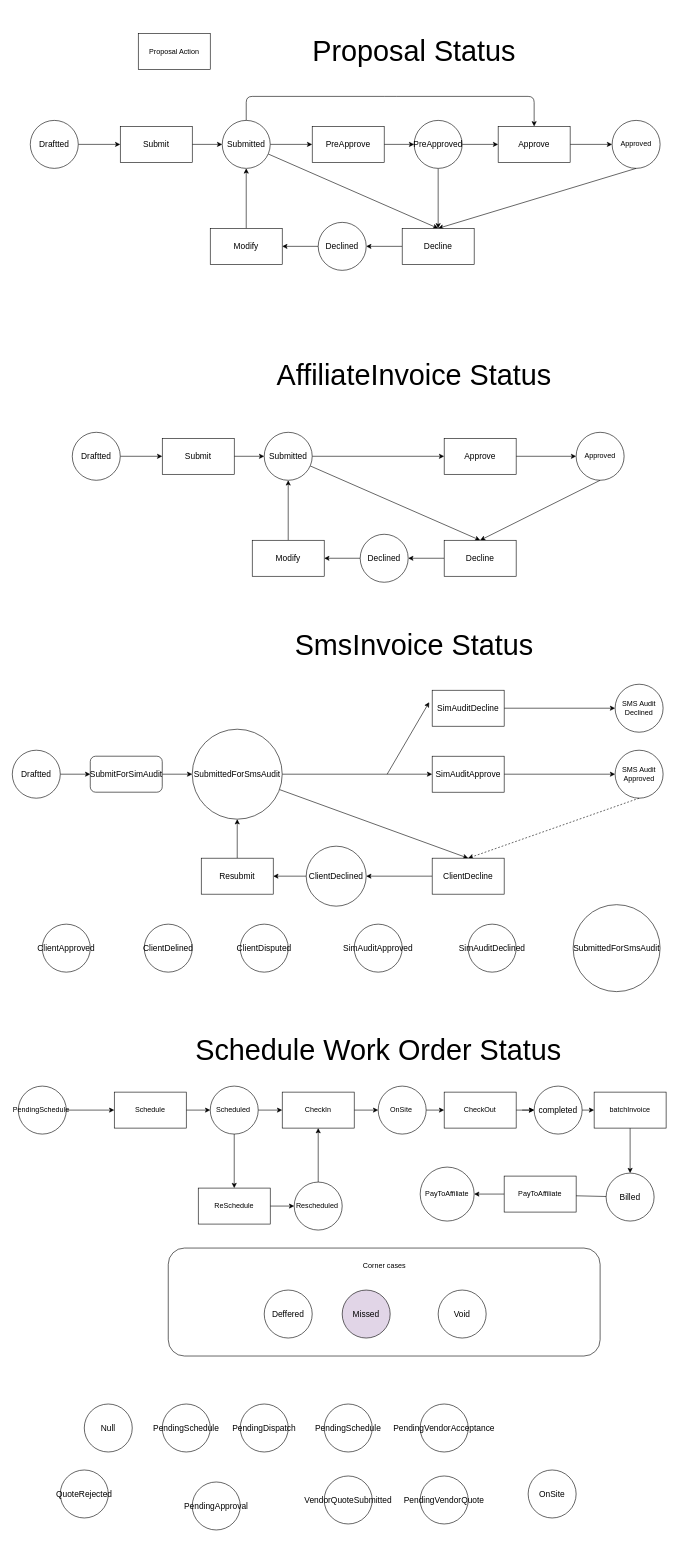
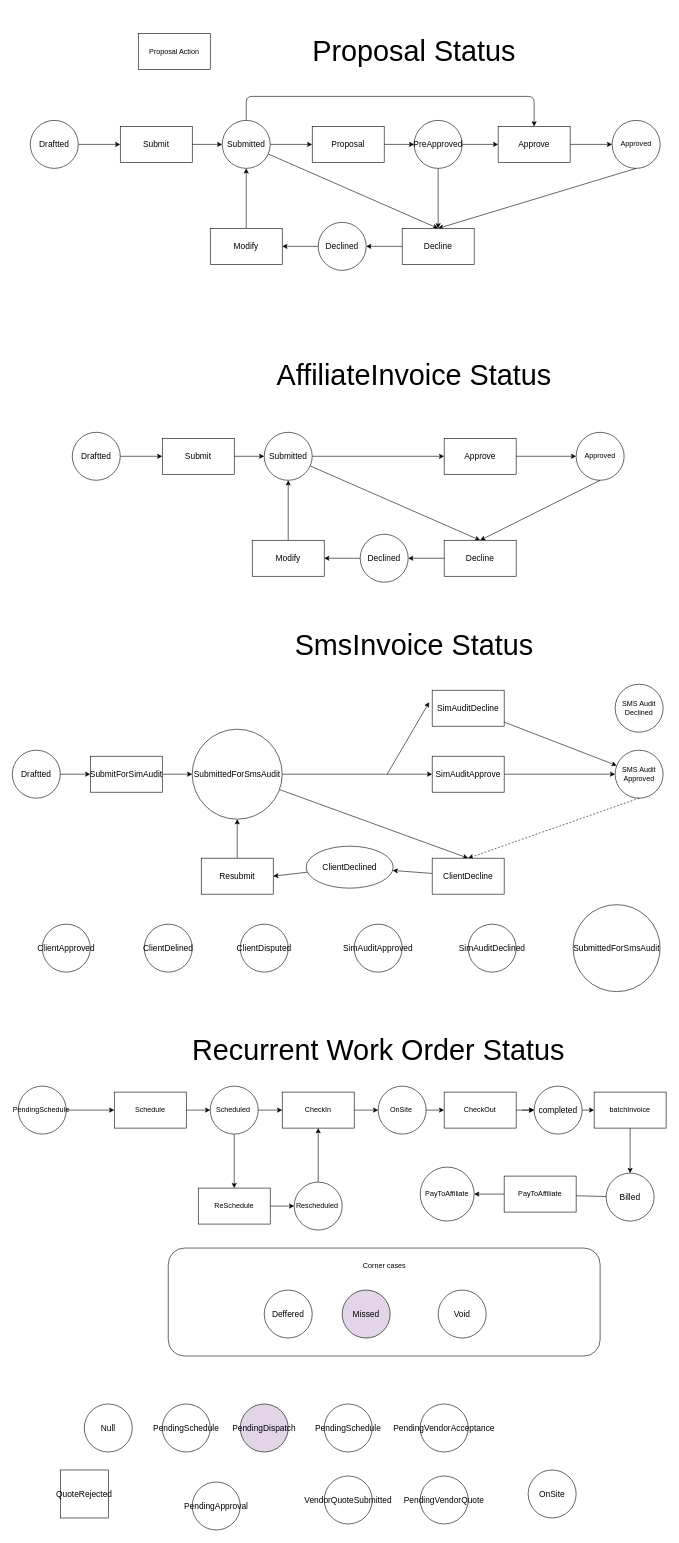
node "PreApprove": label "PreApprove" -> "Proposal"
edge "SimAuditDecline" -> "SMS Audit Declined": now "SimAuditDecline" -> "SMS Audit Approved"
node "SubmitForSimAudit": shape rounded rectangle -> rectangle
node "ClientDeclined": size 60x60 -> 87x42
node "Schedule Work Order Status": label "Schedule Work Order Status" -> "Recurrent Work Order Status"
node "PendingDispatch": fillcolor #ffffff -> #e1d5e7
node "QuoteRejected": shape ellipse -> rectangle
